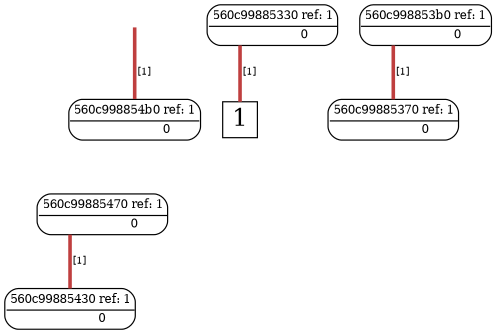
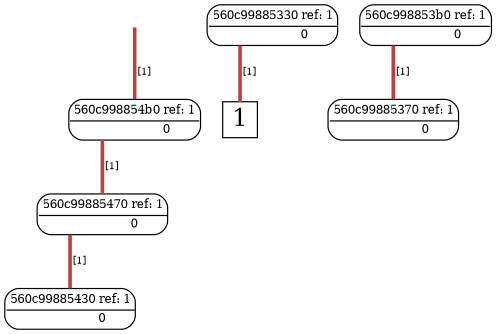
edge "560c998854b0 ref: 1" -- "560c99885470 ref: 1": added, label "[1]"
